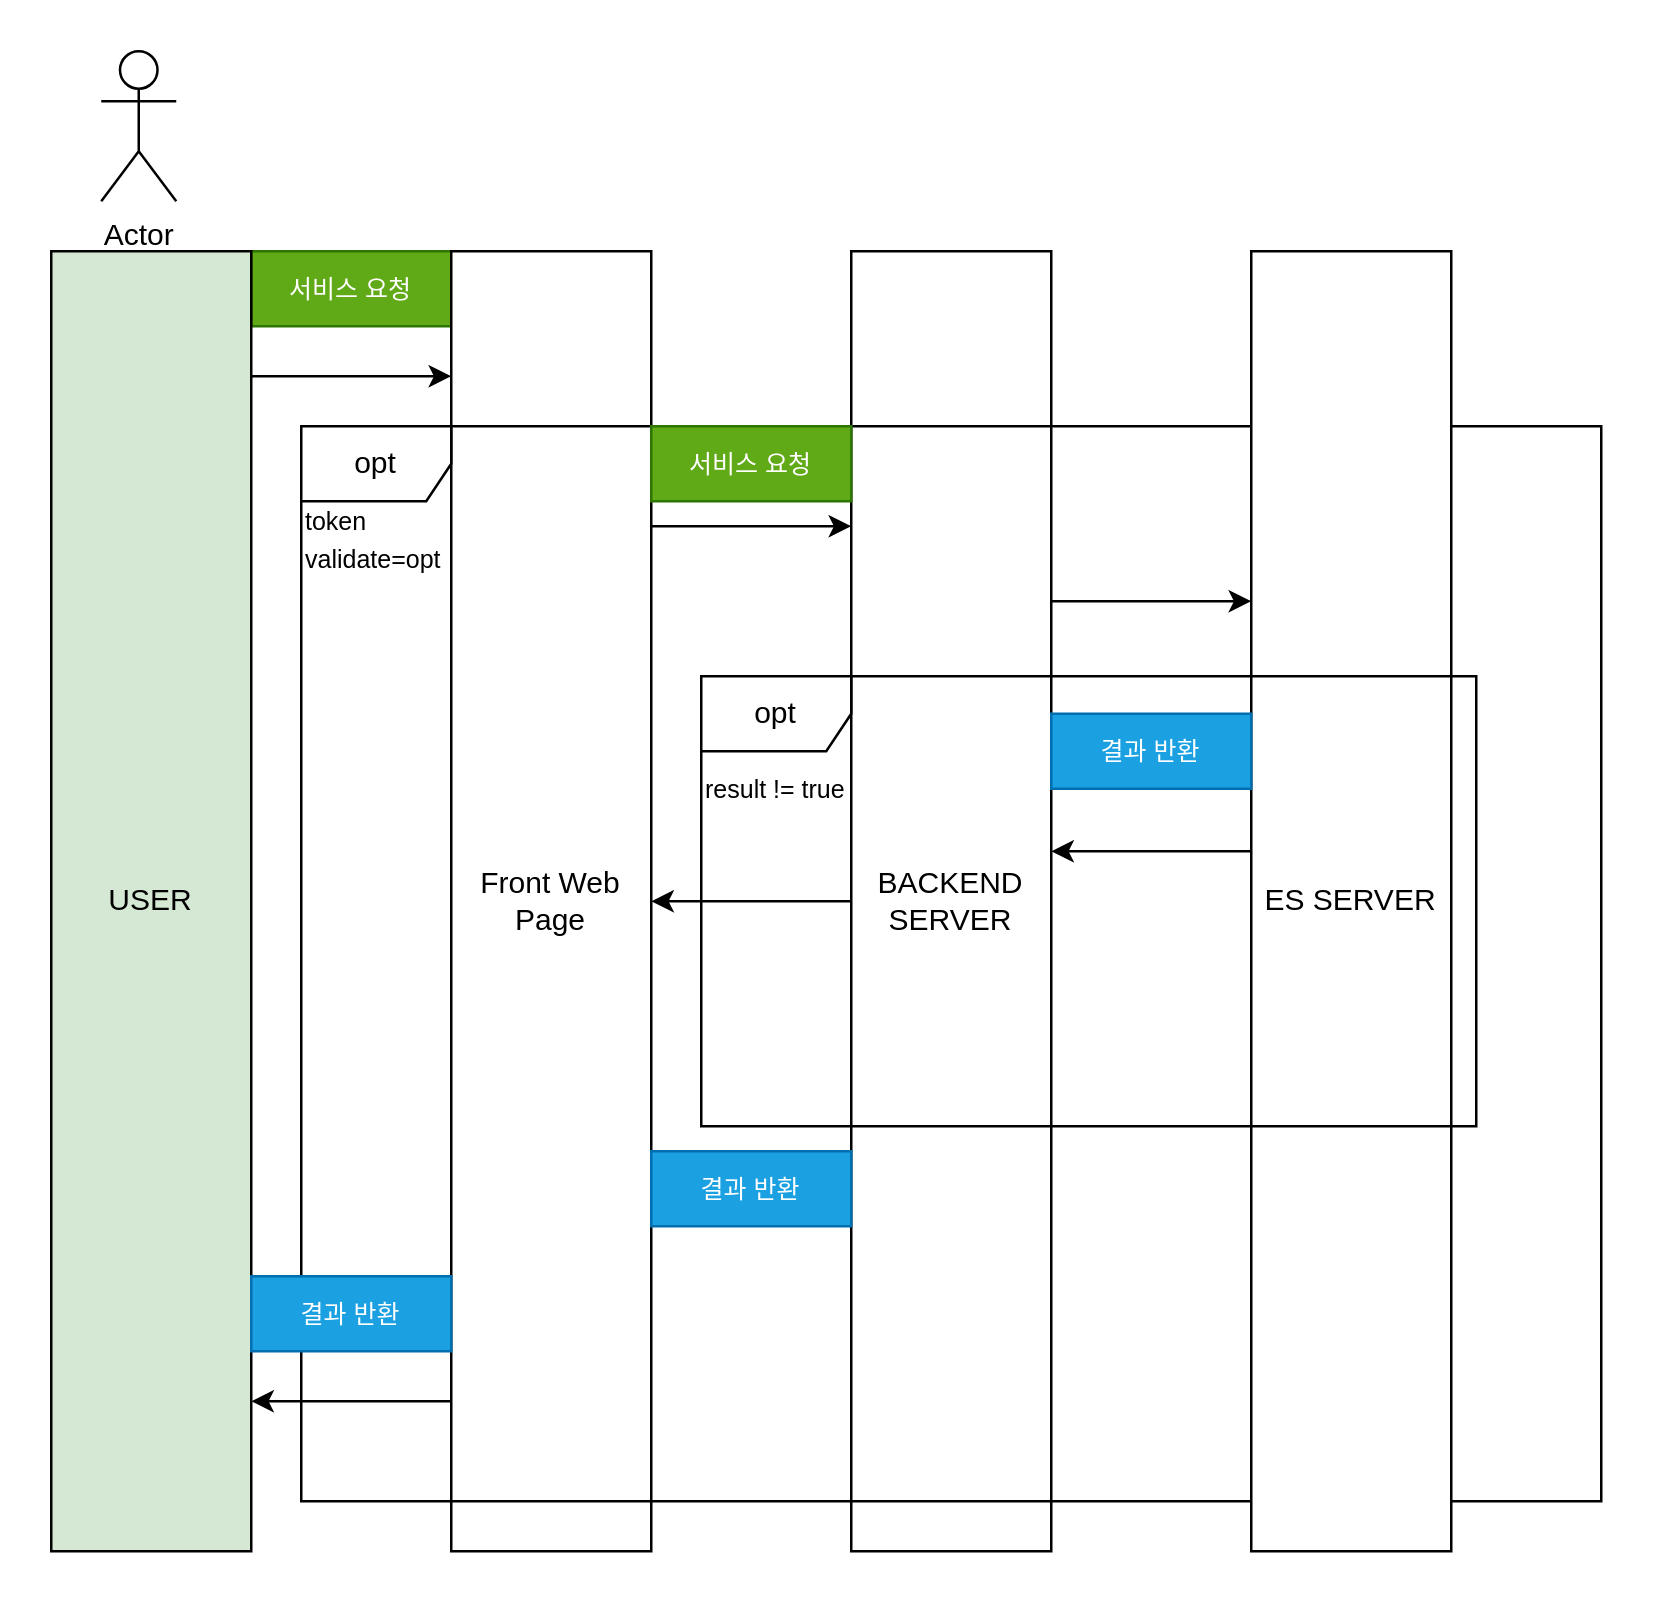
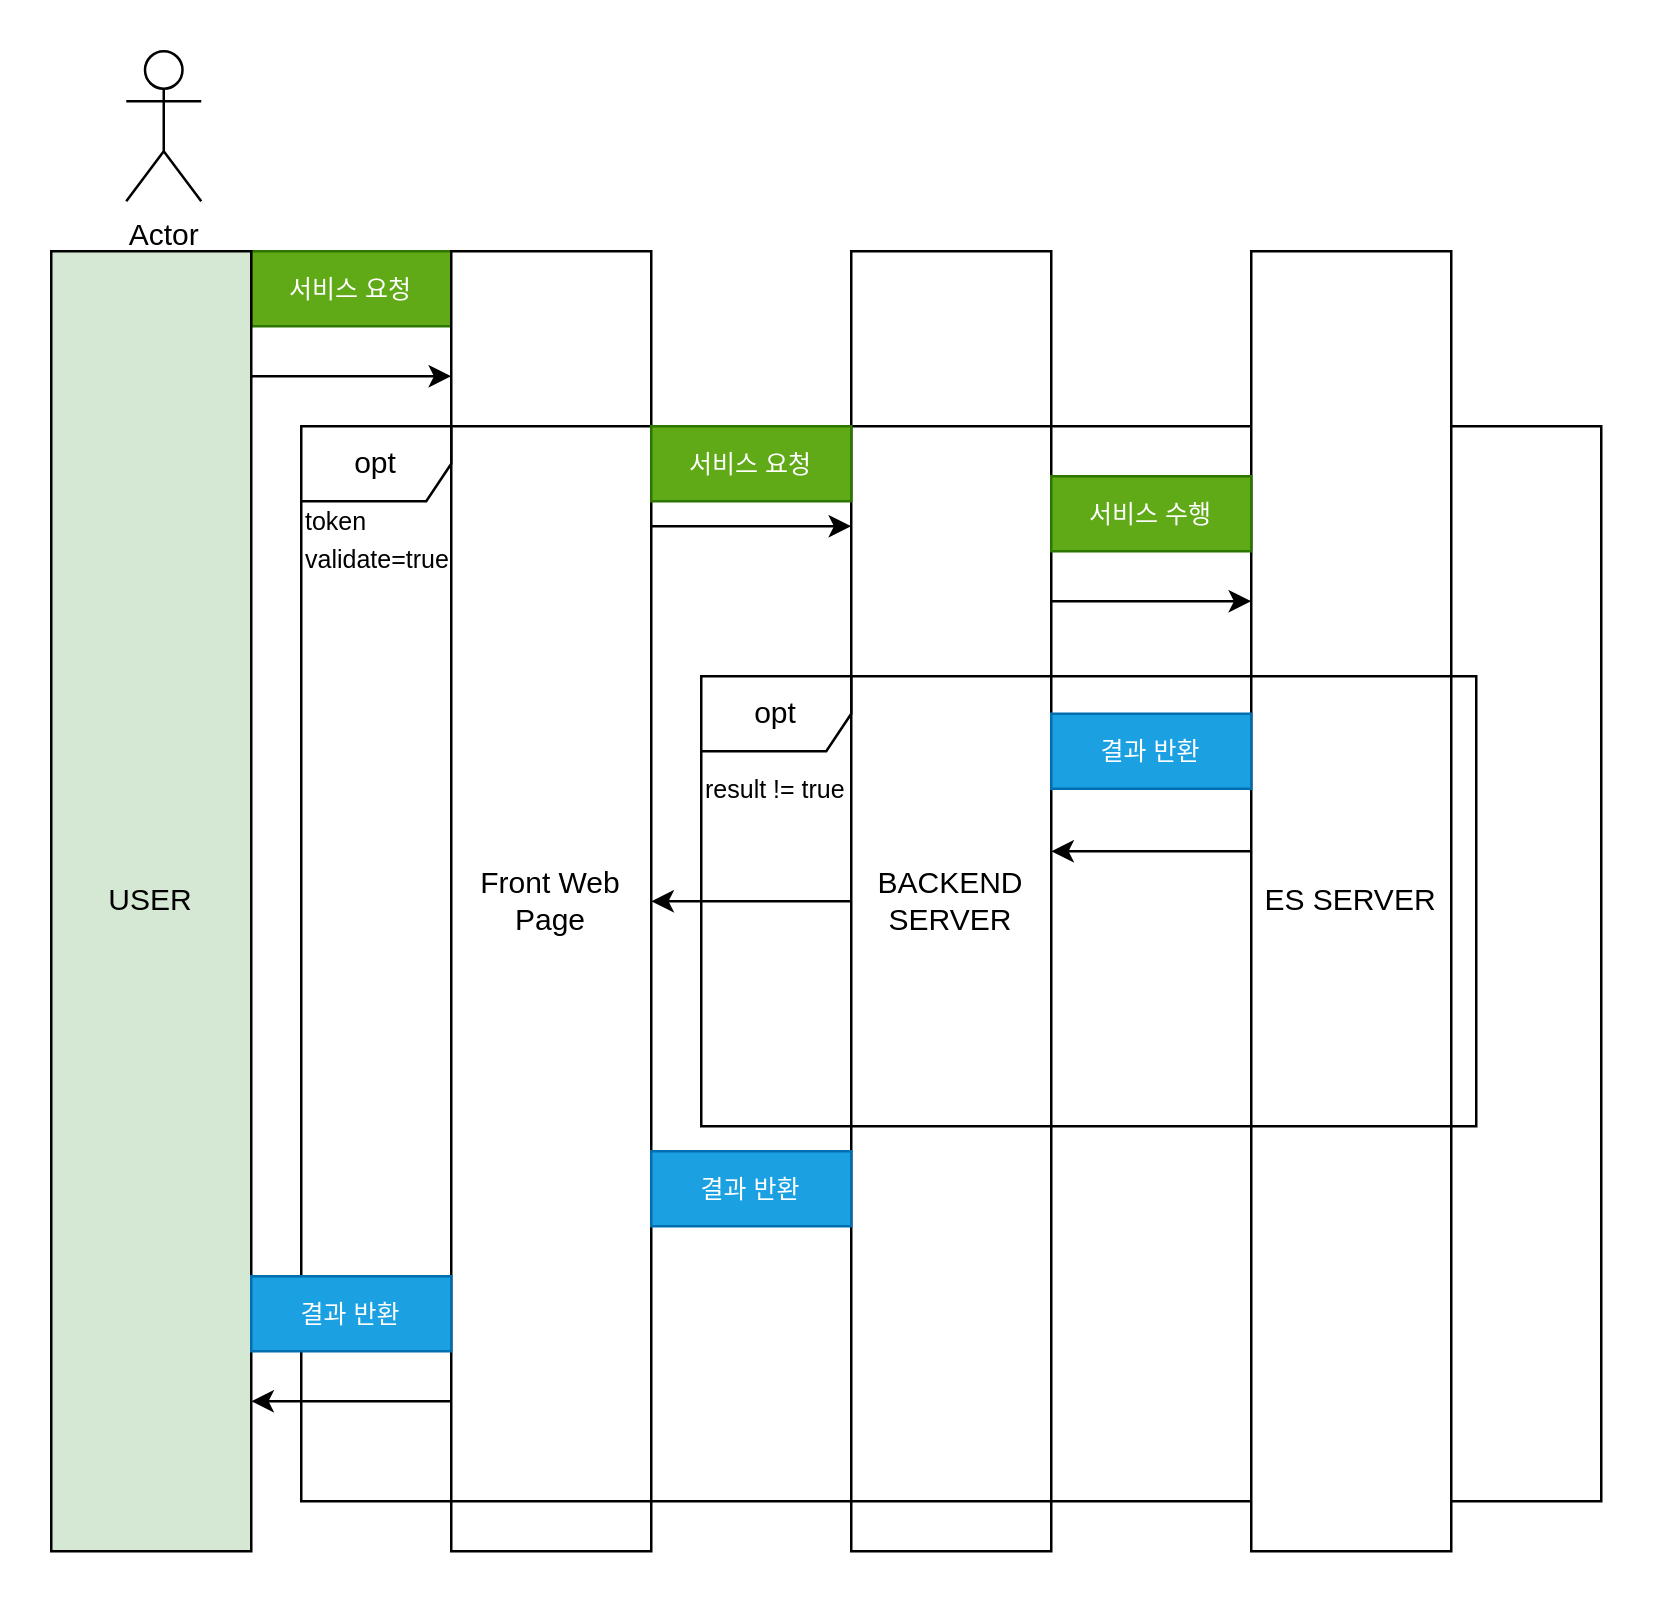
node "Actor": moved (139, 126) -> (164, 126)
node "서비스 수행": added
node "token validate=opt": label "token validate=opt" -> "token validate=true"
